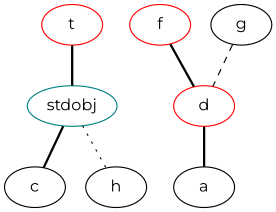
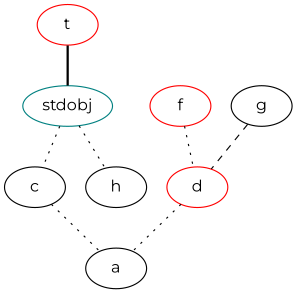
edge "f" -- "d": style bold -> dotted
edge "stdobj" -- "c": style bold -> dotted
edge "d" -- "a": style bold -> dotted
edge "c" -- "a": added
